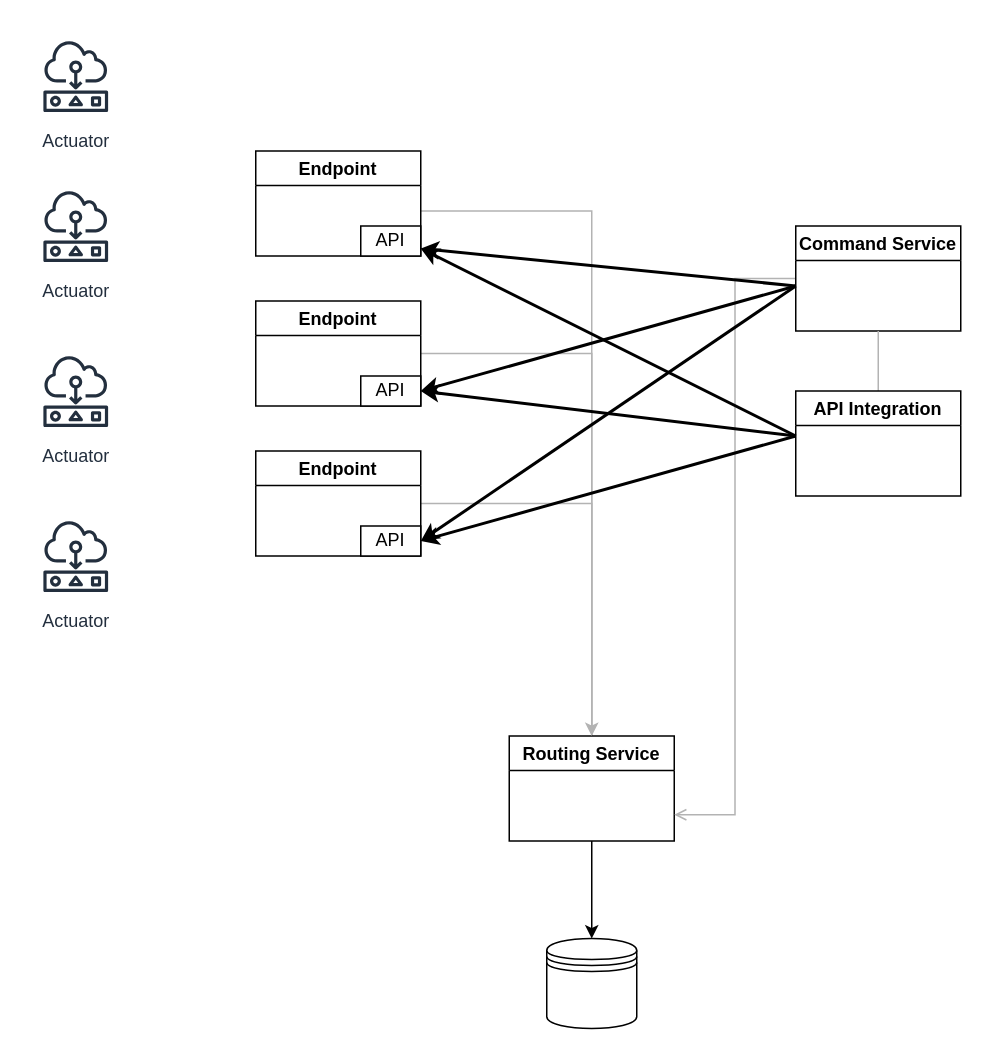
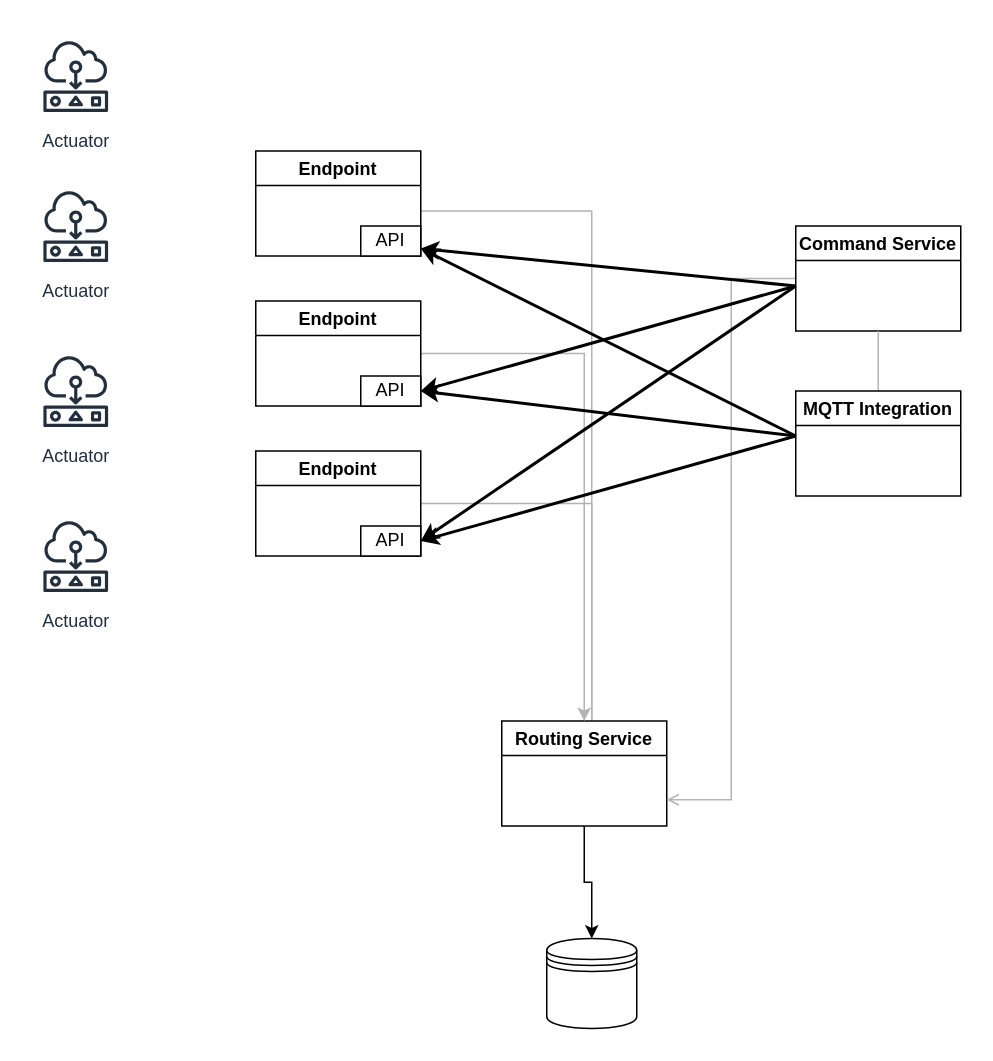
node "API Integration": label "API Integration" -> "MQTT Integration"
node "Routing Service": moved (592, 788) -> (584, 773)
